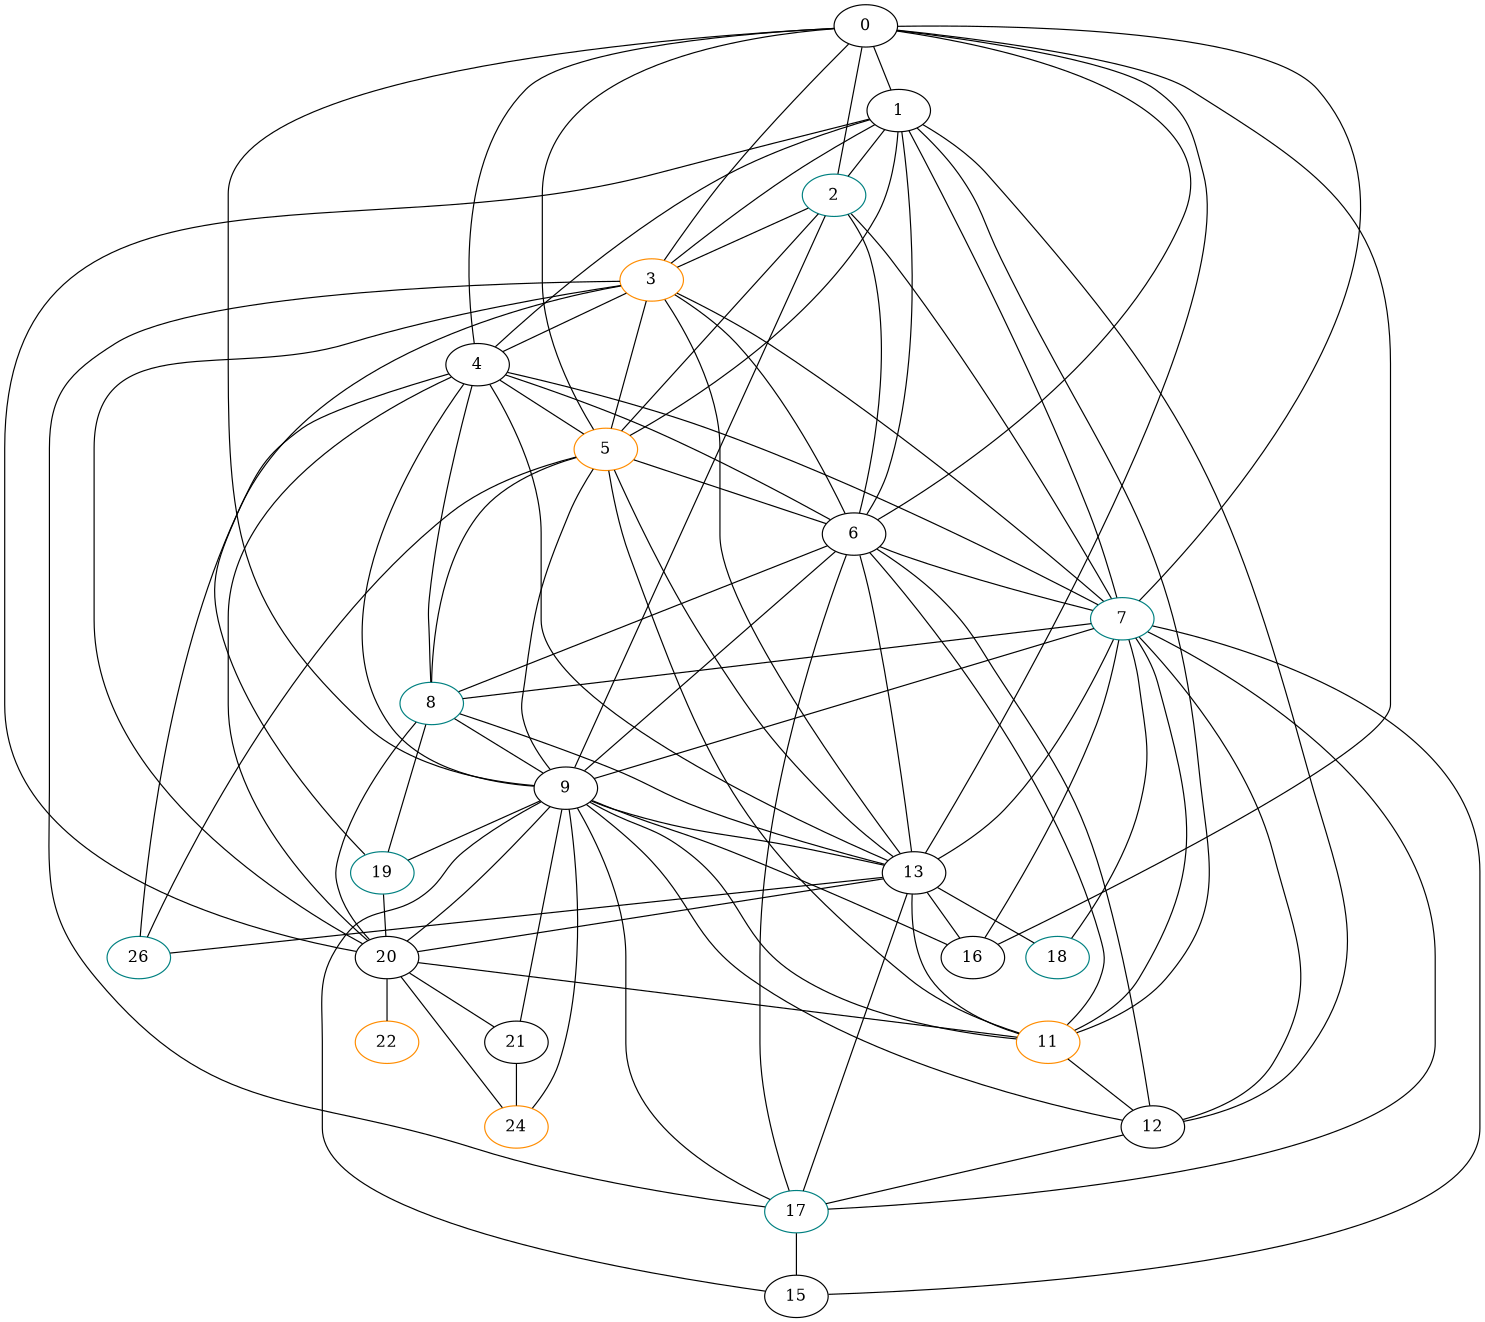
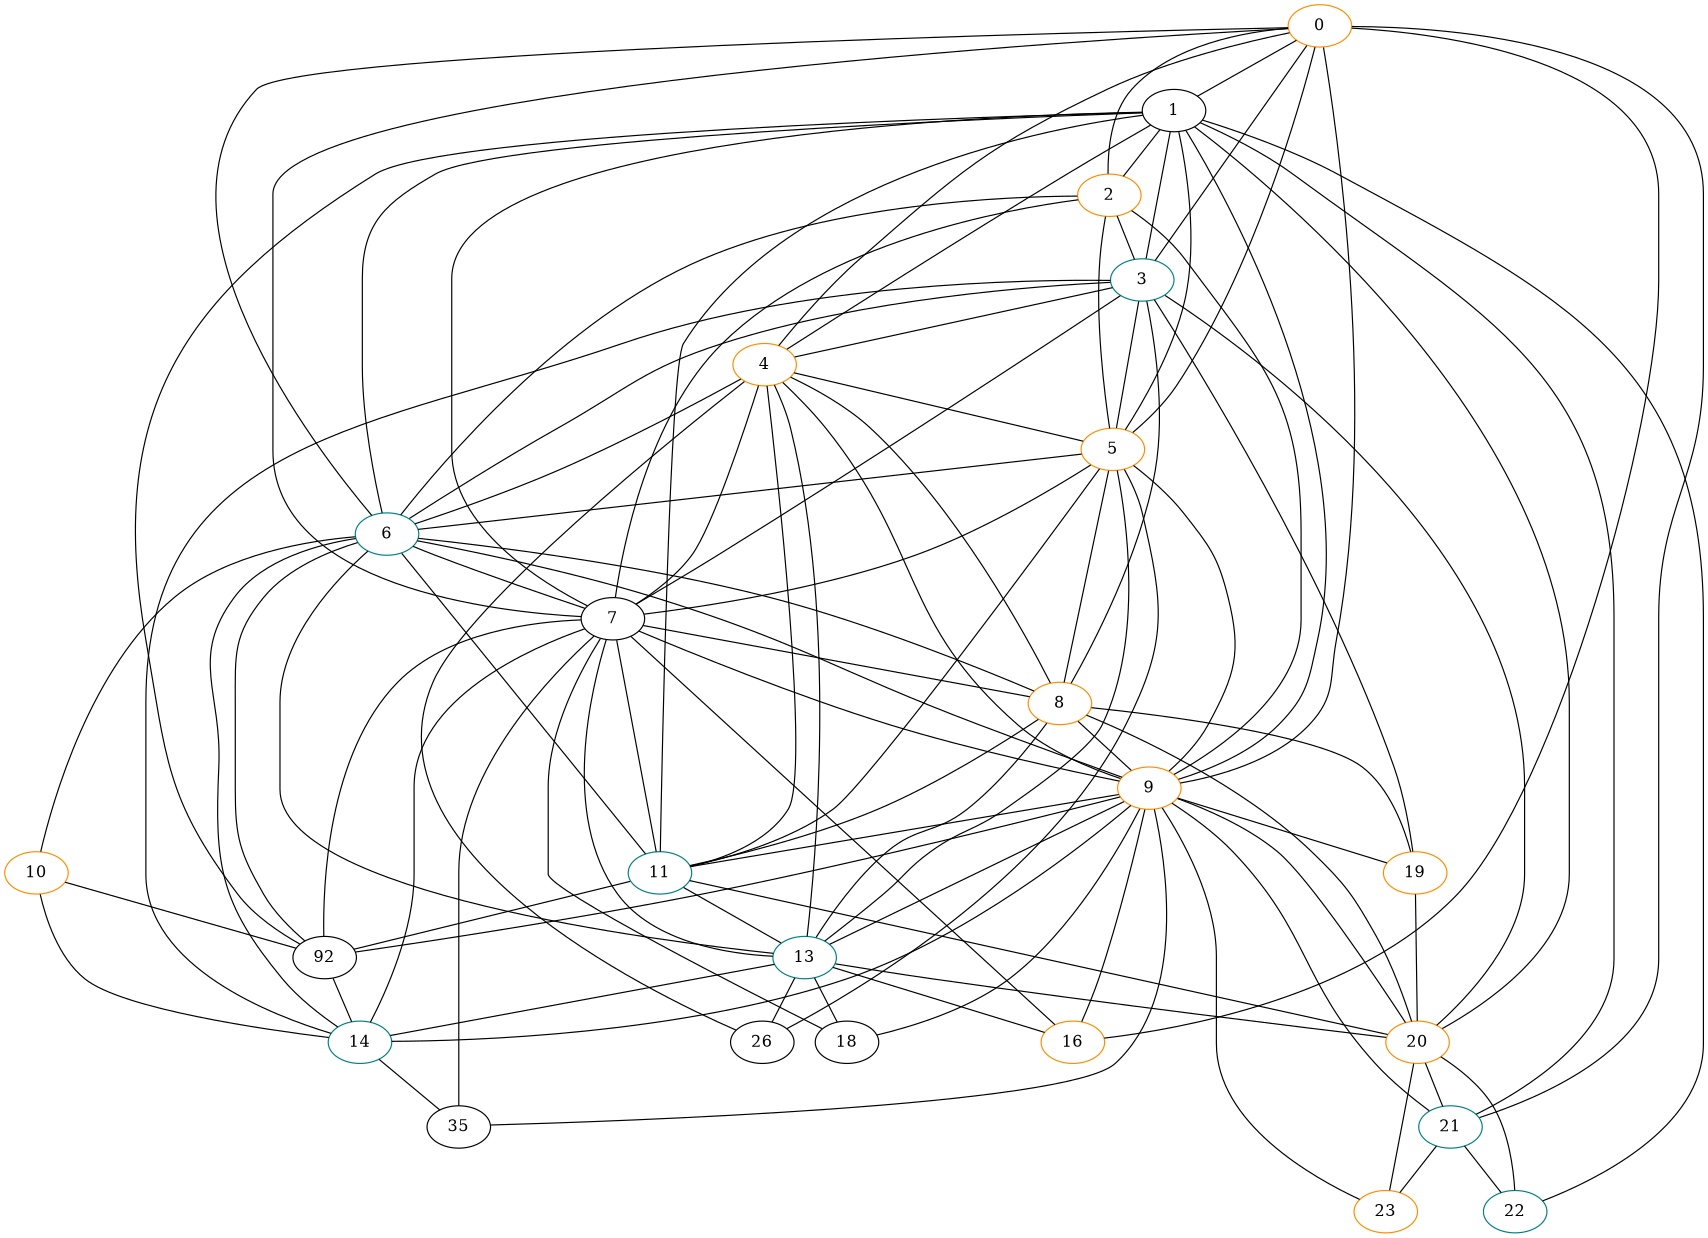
node "0": color black -> darkorange
node "2": color teal -> darkorange
node "3": color darkorange -> teal
edge "0" -- "13": now "0" -- "21"
node "4": color black -> darkorange
edge "1" -- "9": added
edge "1" -- "21": added
node "6": color black -> teal
edge "5" -- "7": added
edge "1" -- "22": added
edge "3" -- "13": now "3" -- "8"
node "7": color teal -> black
edge "4" -- "20": now "4" -- "11"
node "8": color teal -> darkorange
node "9": color black -> darkorange
edge "8" -- "11": added
node "10": added
node "19": color teal -> darkorange
node "13": color black -> teal
edge "9" -- "18": added
node "26": color teal -> black
node "20": color black -> darkorange
node "16": color black -> darkorange
node "18": color teal -> black
node "22": color darkorange -> teal
node "21": color black -> teal
node "11": color darkorange -> teal
node "24": label "24" -> "23"
node "12": label "12" -> "92"
edge "21" -- "22": added
node "17": label "17" -> "14"
node "15": label "15" -> "35"
